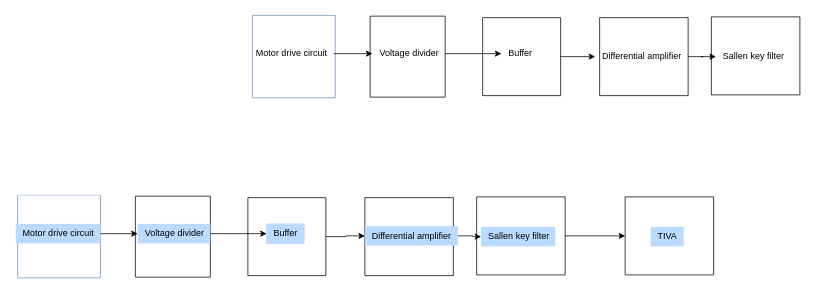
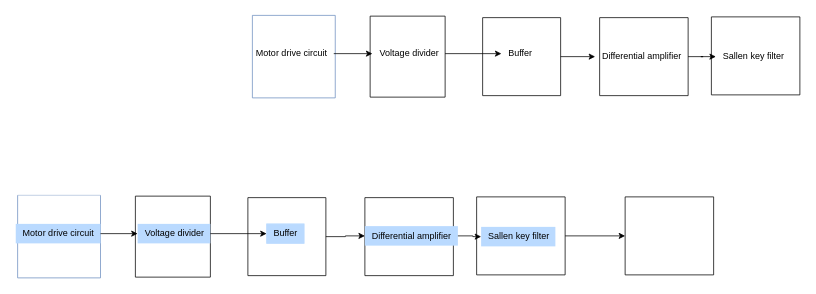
node "TIVA": removed
